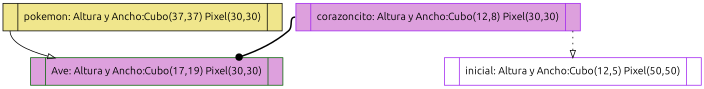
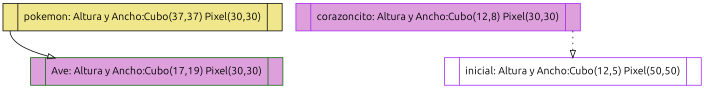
edge "corazoncito: Altura y Ancho:Cubo(12,8) Pixel(30,30)" -> "Ave: Altura y Ancho:Cubo(17,19) Pixel(30,30)": removed
